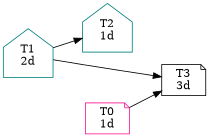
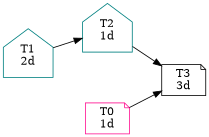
edge "T1 2d" -> "T3 3d": now "T2 1d" -> "T3 3d"
